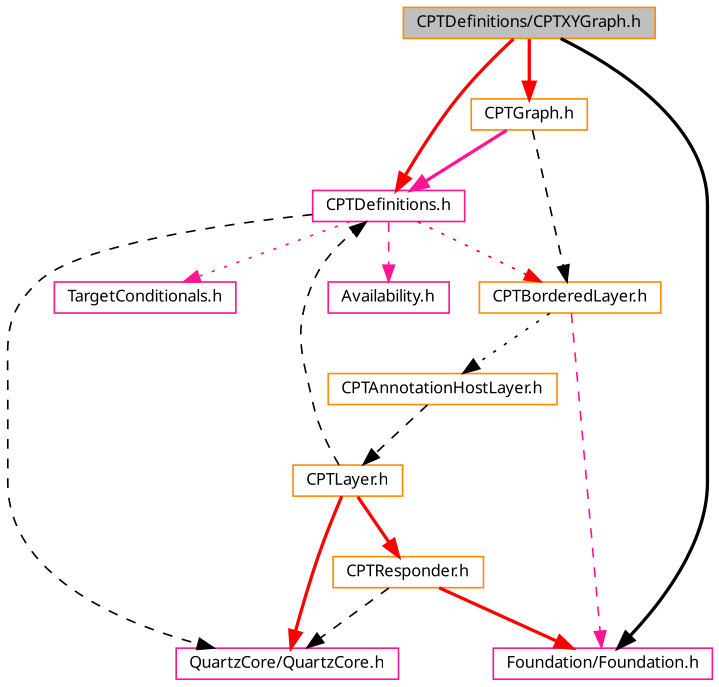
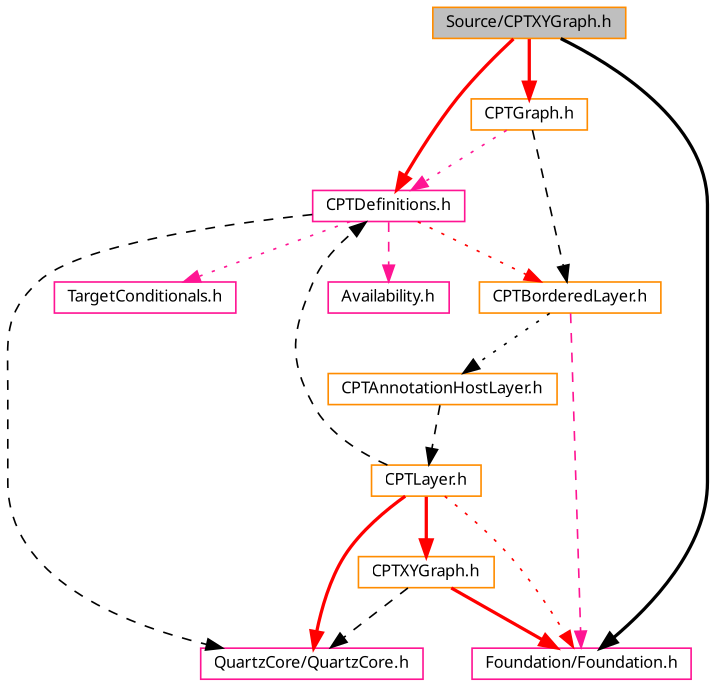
node "CPTDefinitions/CPTXYGraph.h": label "CPTDefinitions/CPTXYGraph.h" -> "Source/CPTXYGraph.h"
edge "CPTGraph.h" -> "CPTDefinitions.h": style bold -> dotted
edge "CPTLayer.h" -> "Foundation/Foundation.h": added
node "CPTResponder.h": label "CPTResponder.h" -> "CPTXYGraph.h"
